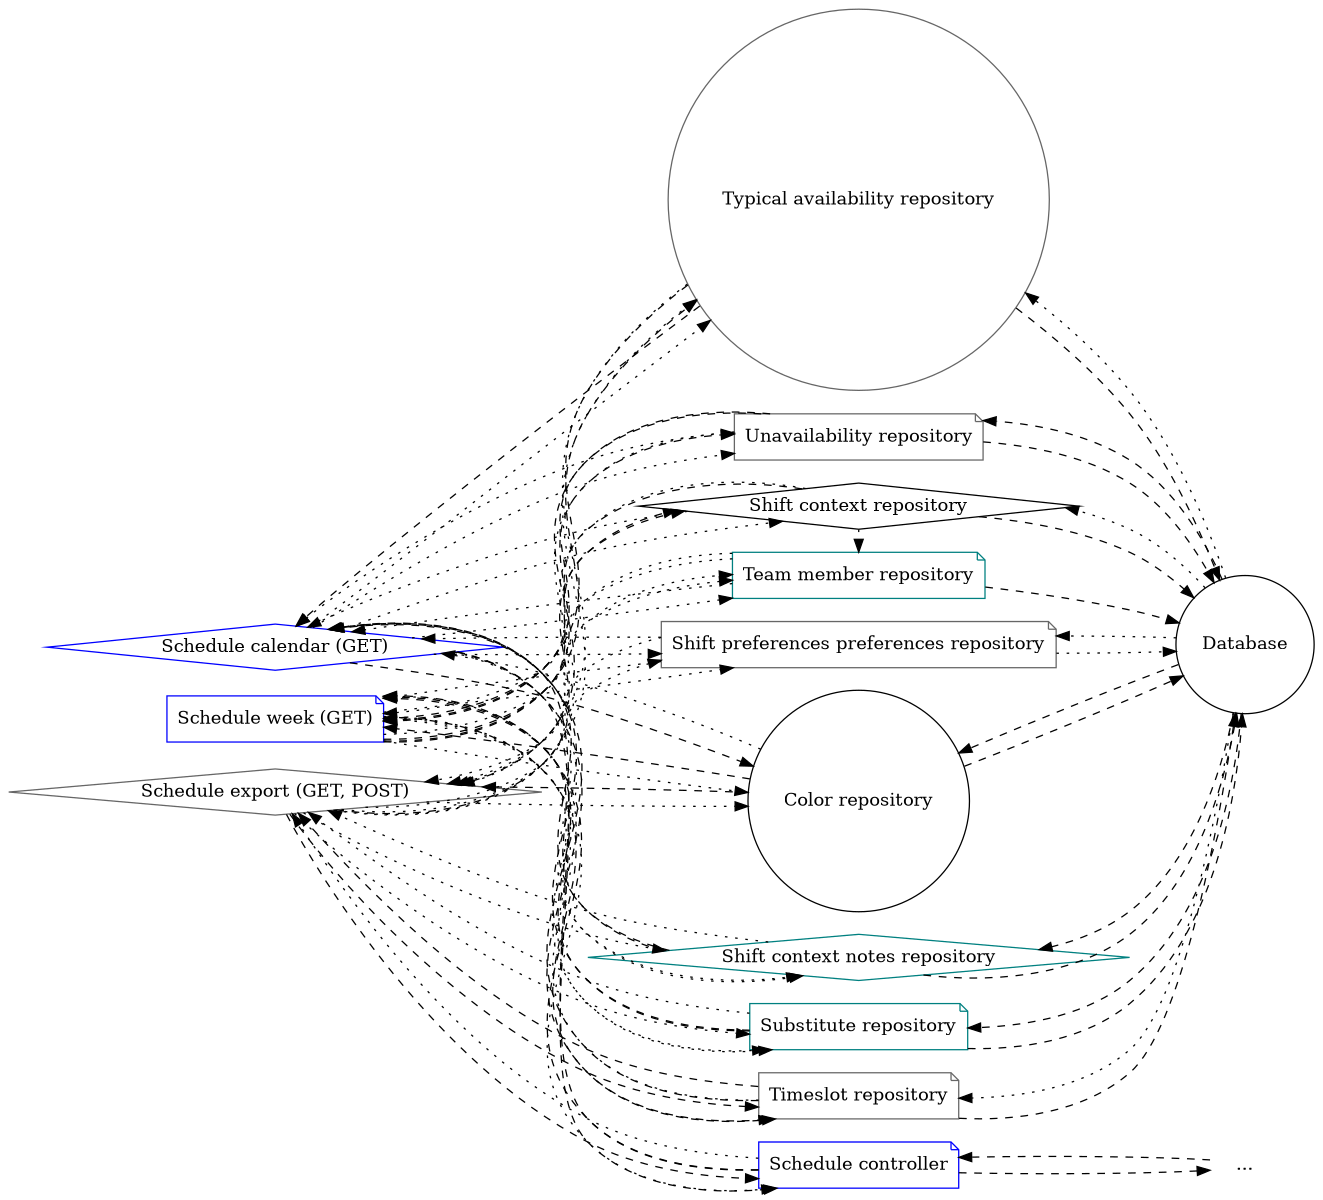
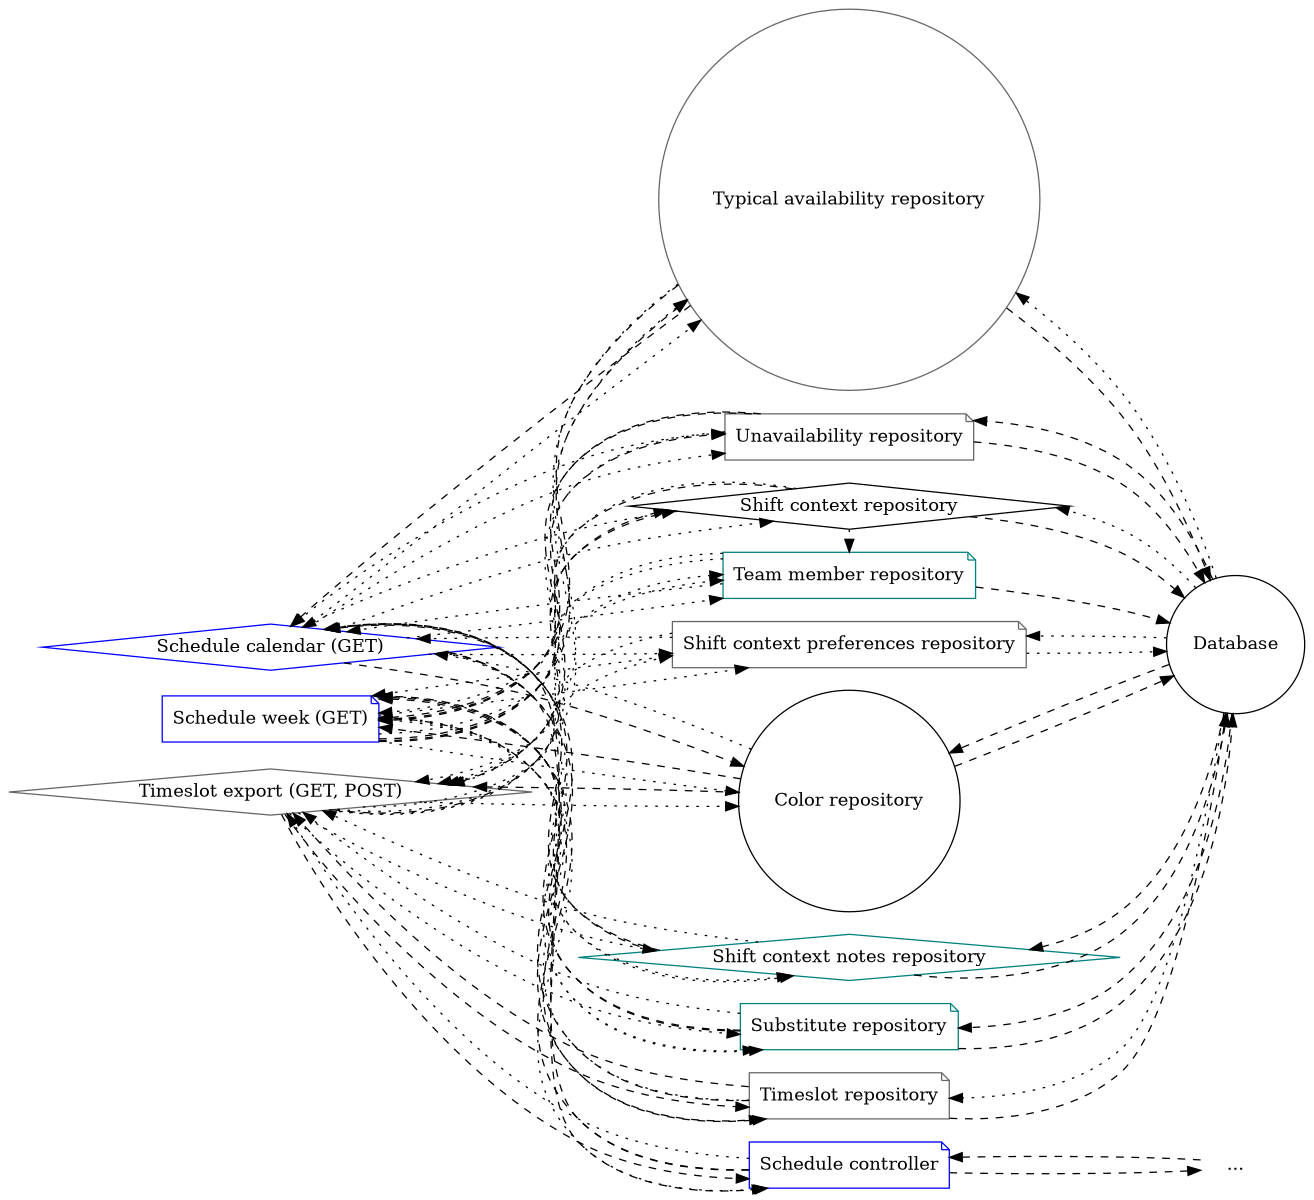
node "Shift preferences preferences repository": label "Shift preferences preferences repository" -> "Shift context preferences repository"
node "Schedule export (GET, POST)": label "Schedule export (GET, POST)" -> "Timeslot export (GET, POST)"
